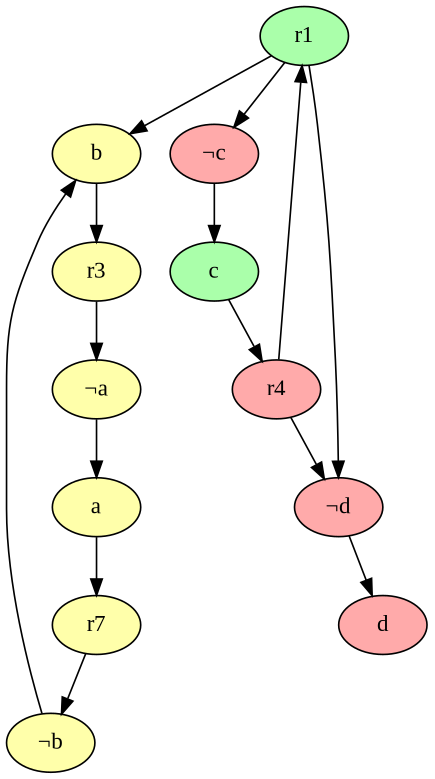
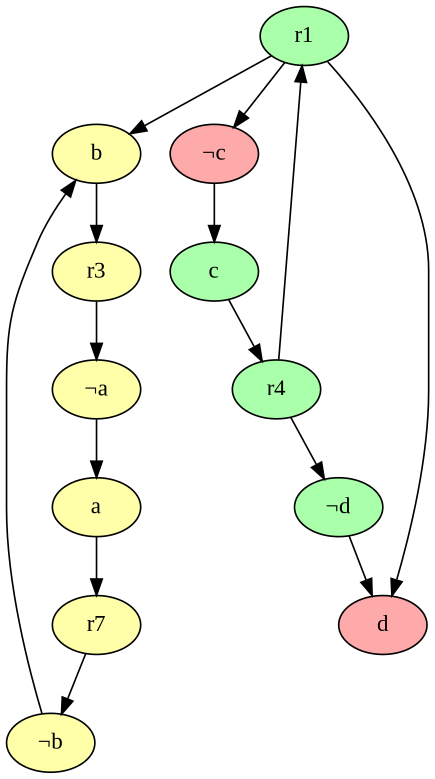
edge "r1" -> "¬d": now "r1" -> "d"
node "r4": fillcolor #ffaaaa -> #aaffaa
node "¬d": fillcolor #ffaaaa -> #aaffaa
